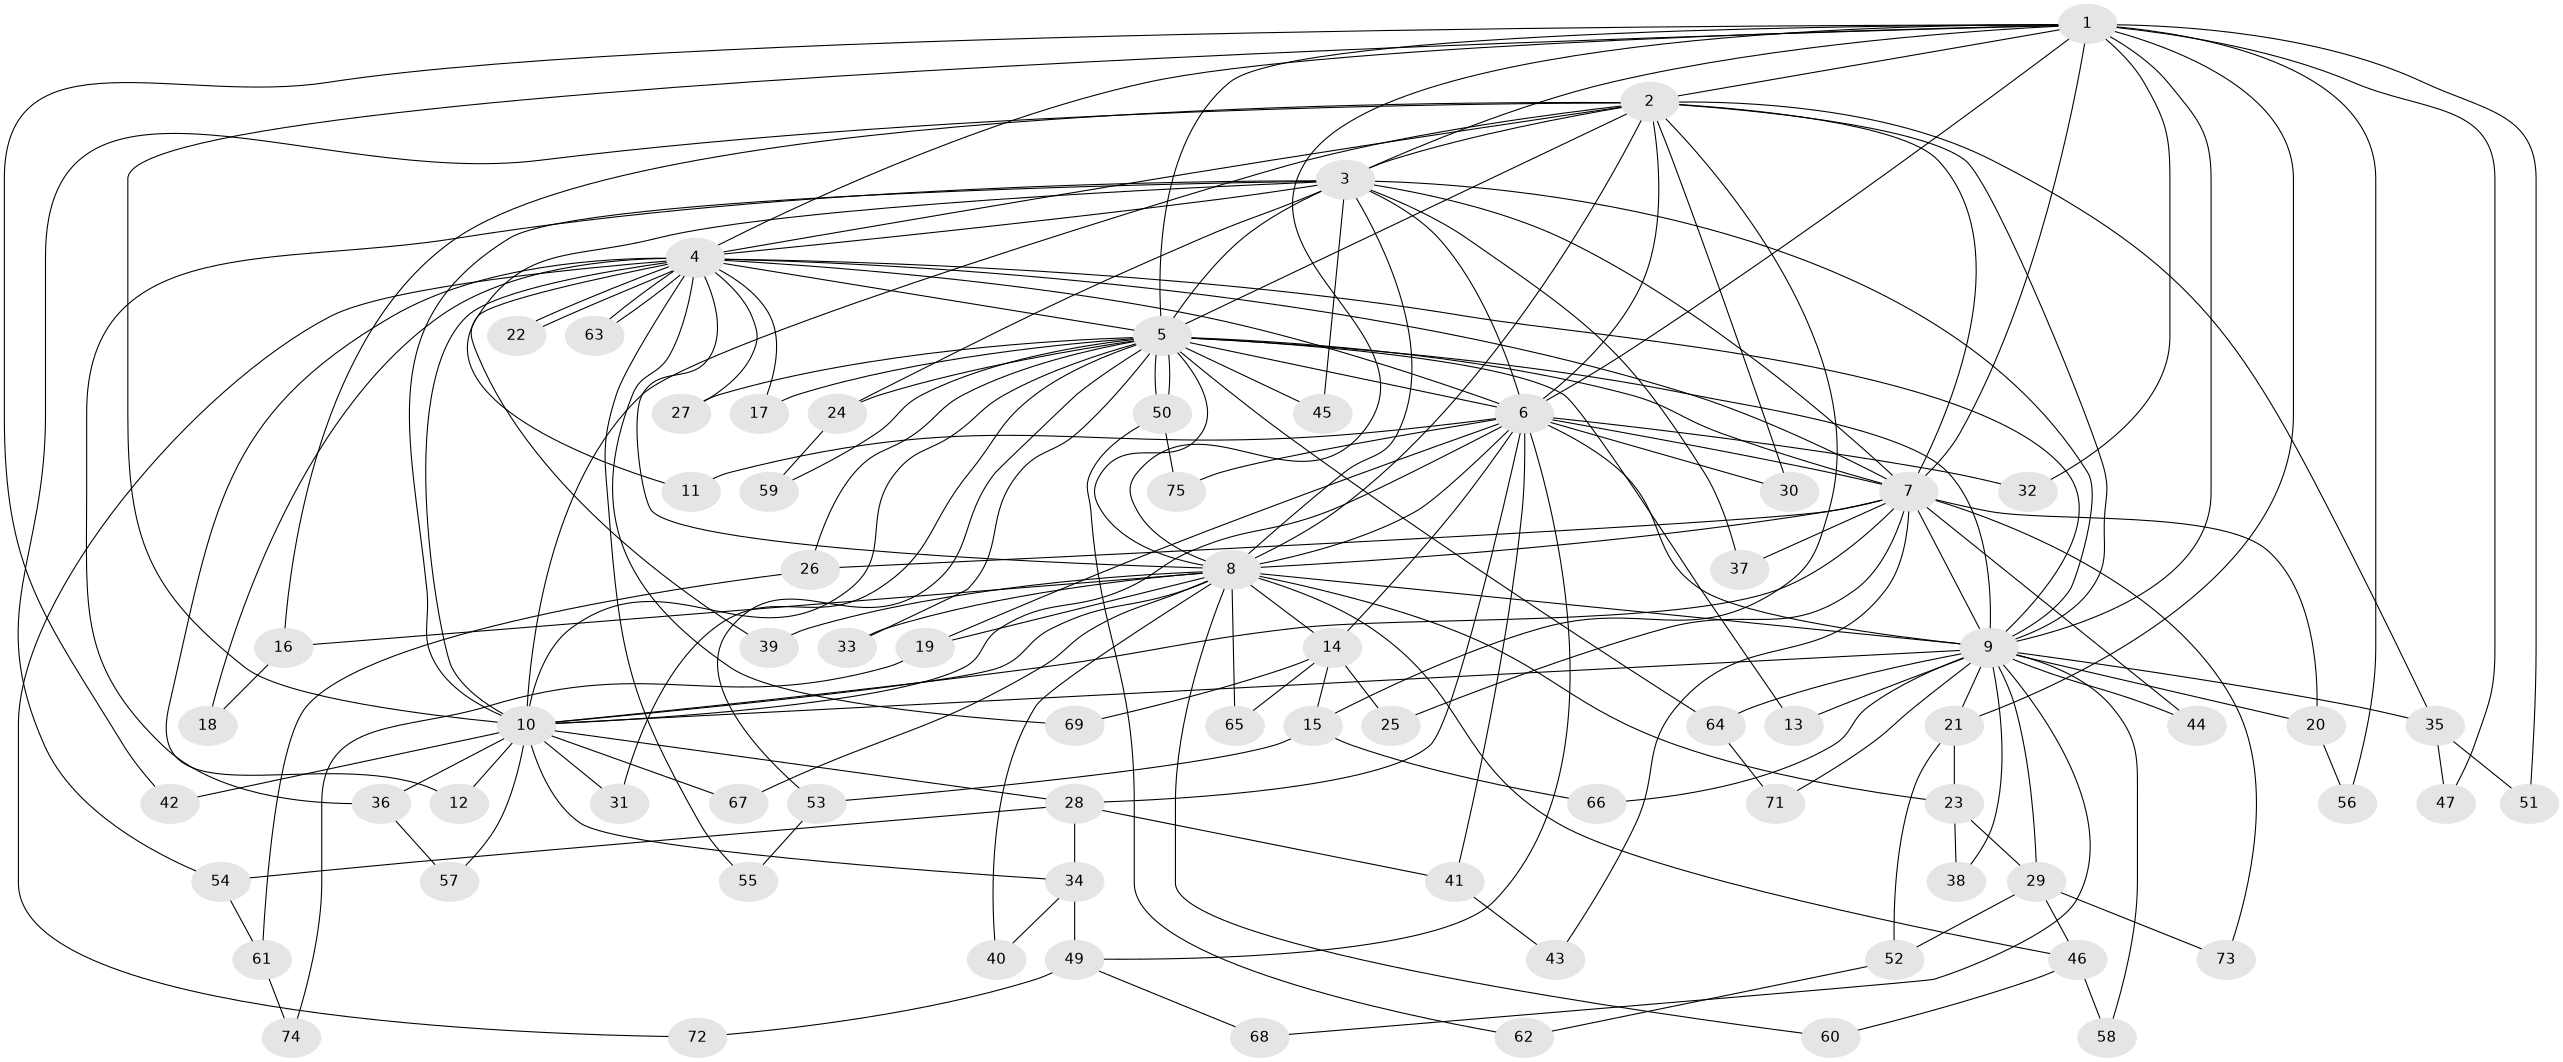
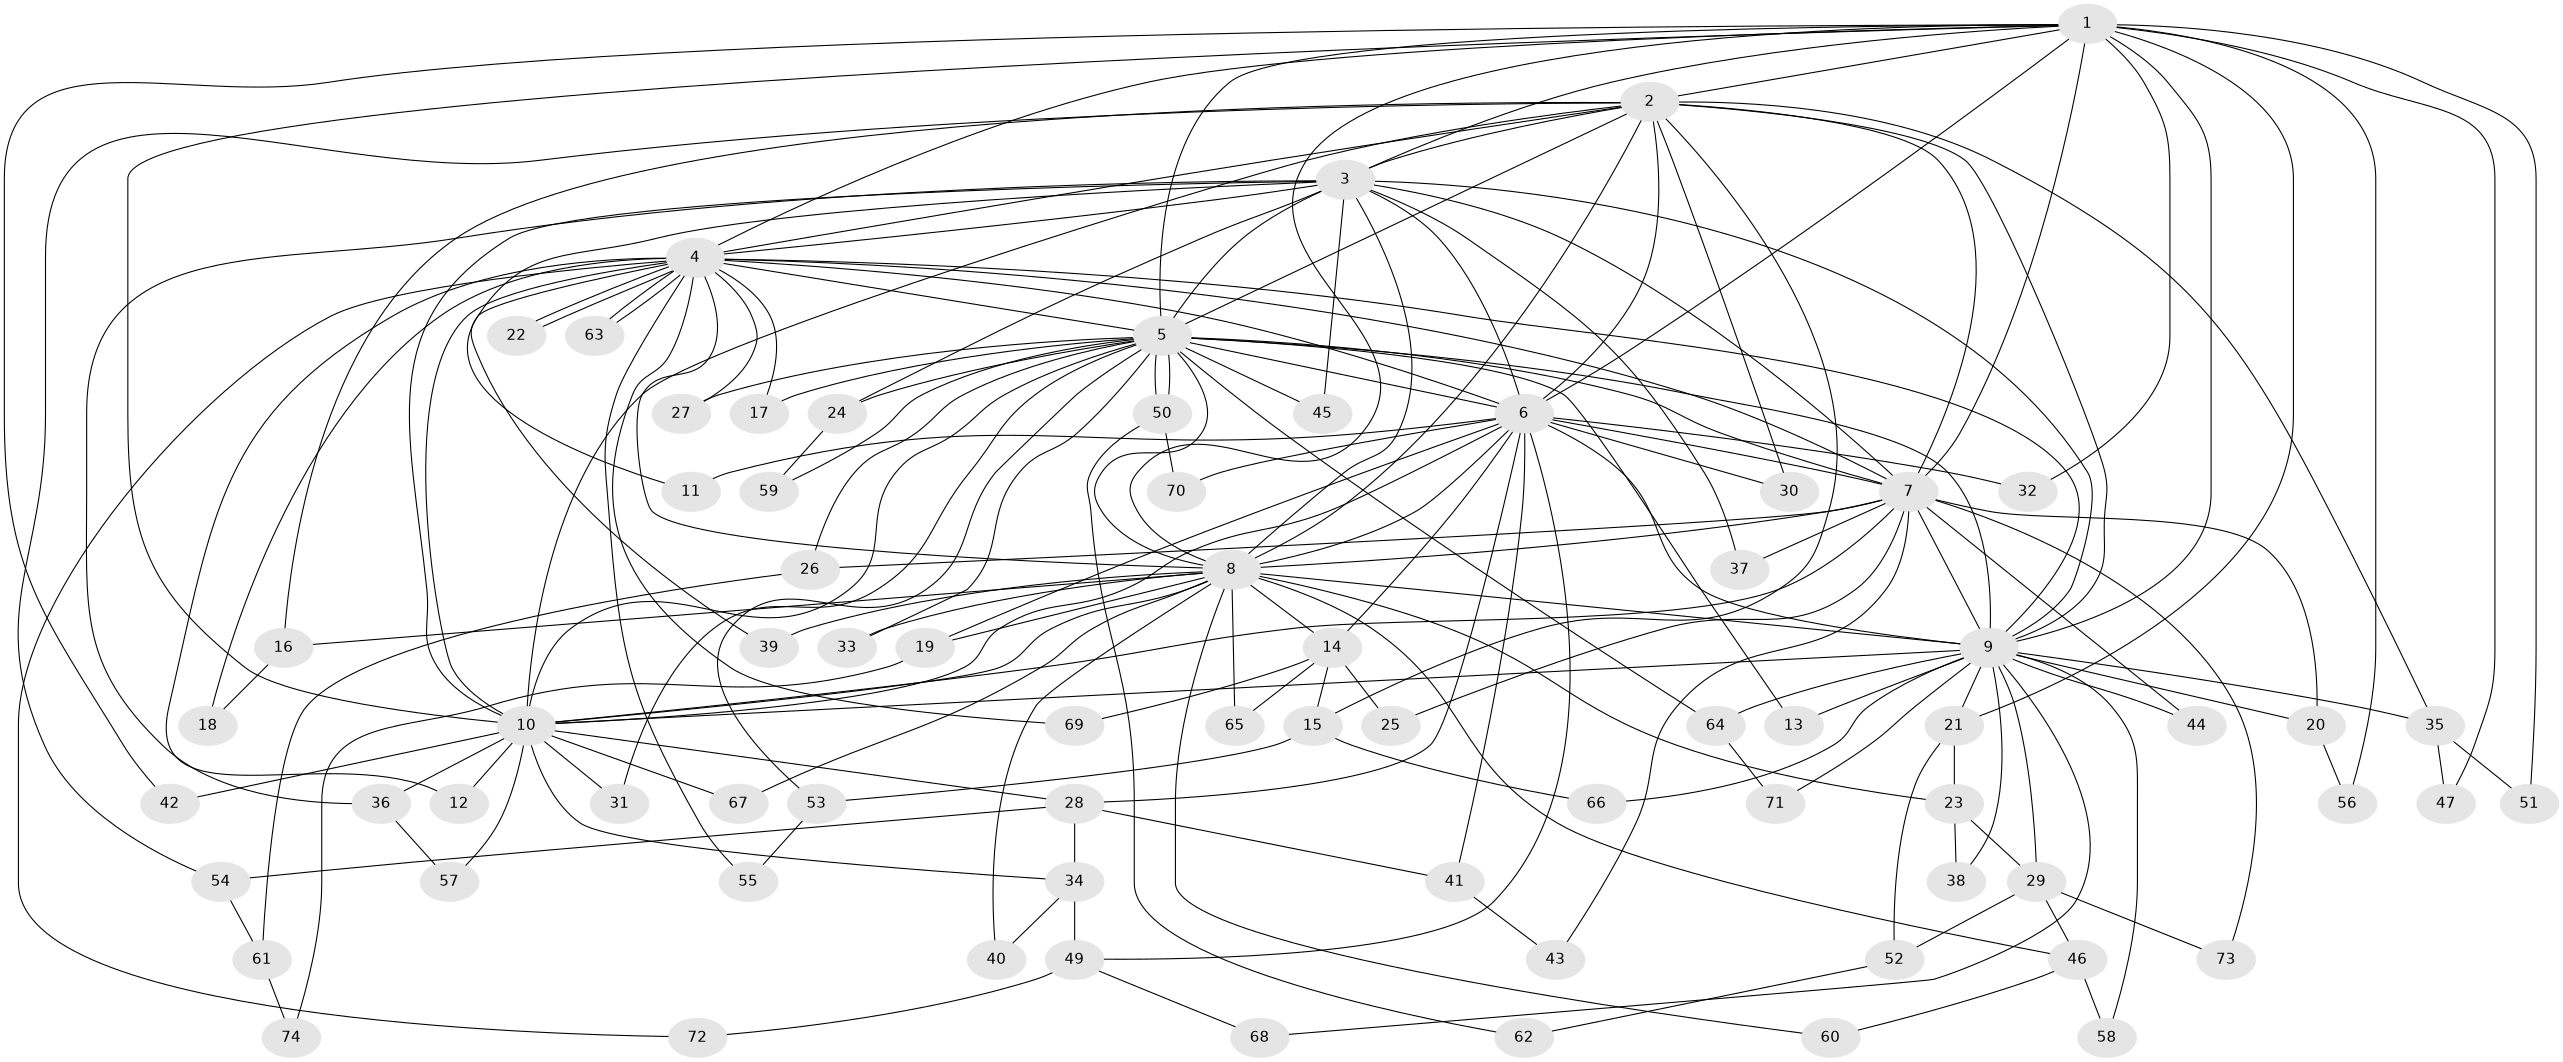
node "75": label "75" -> "70"
